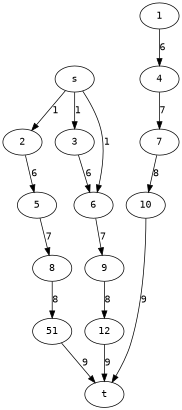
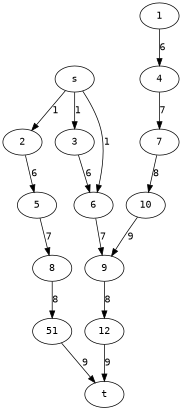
edge "10" -> "t": now "10" -> "9"
